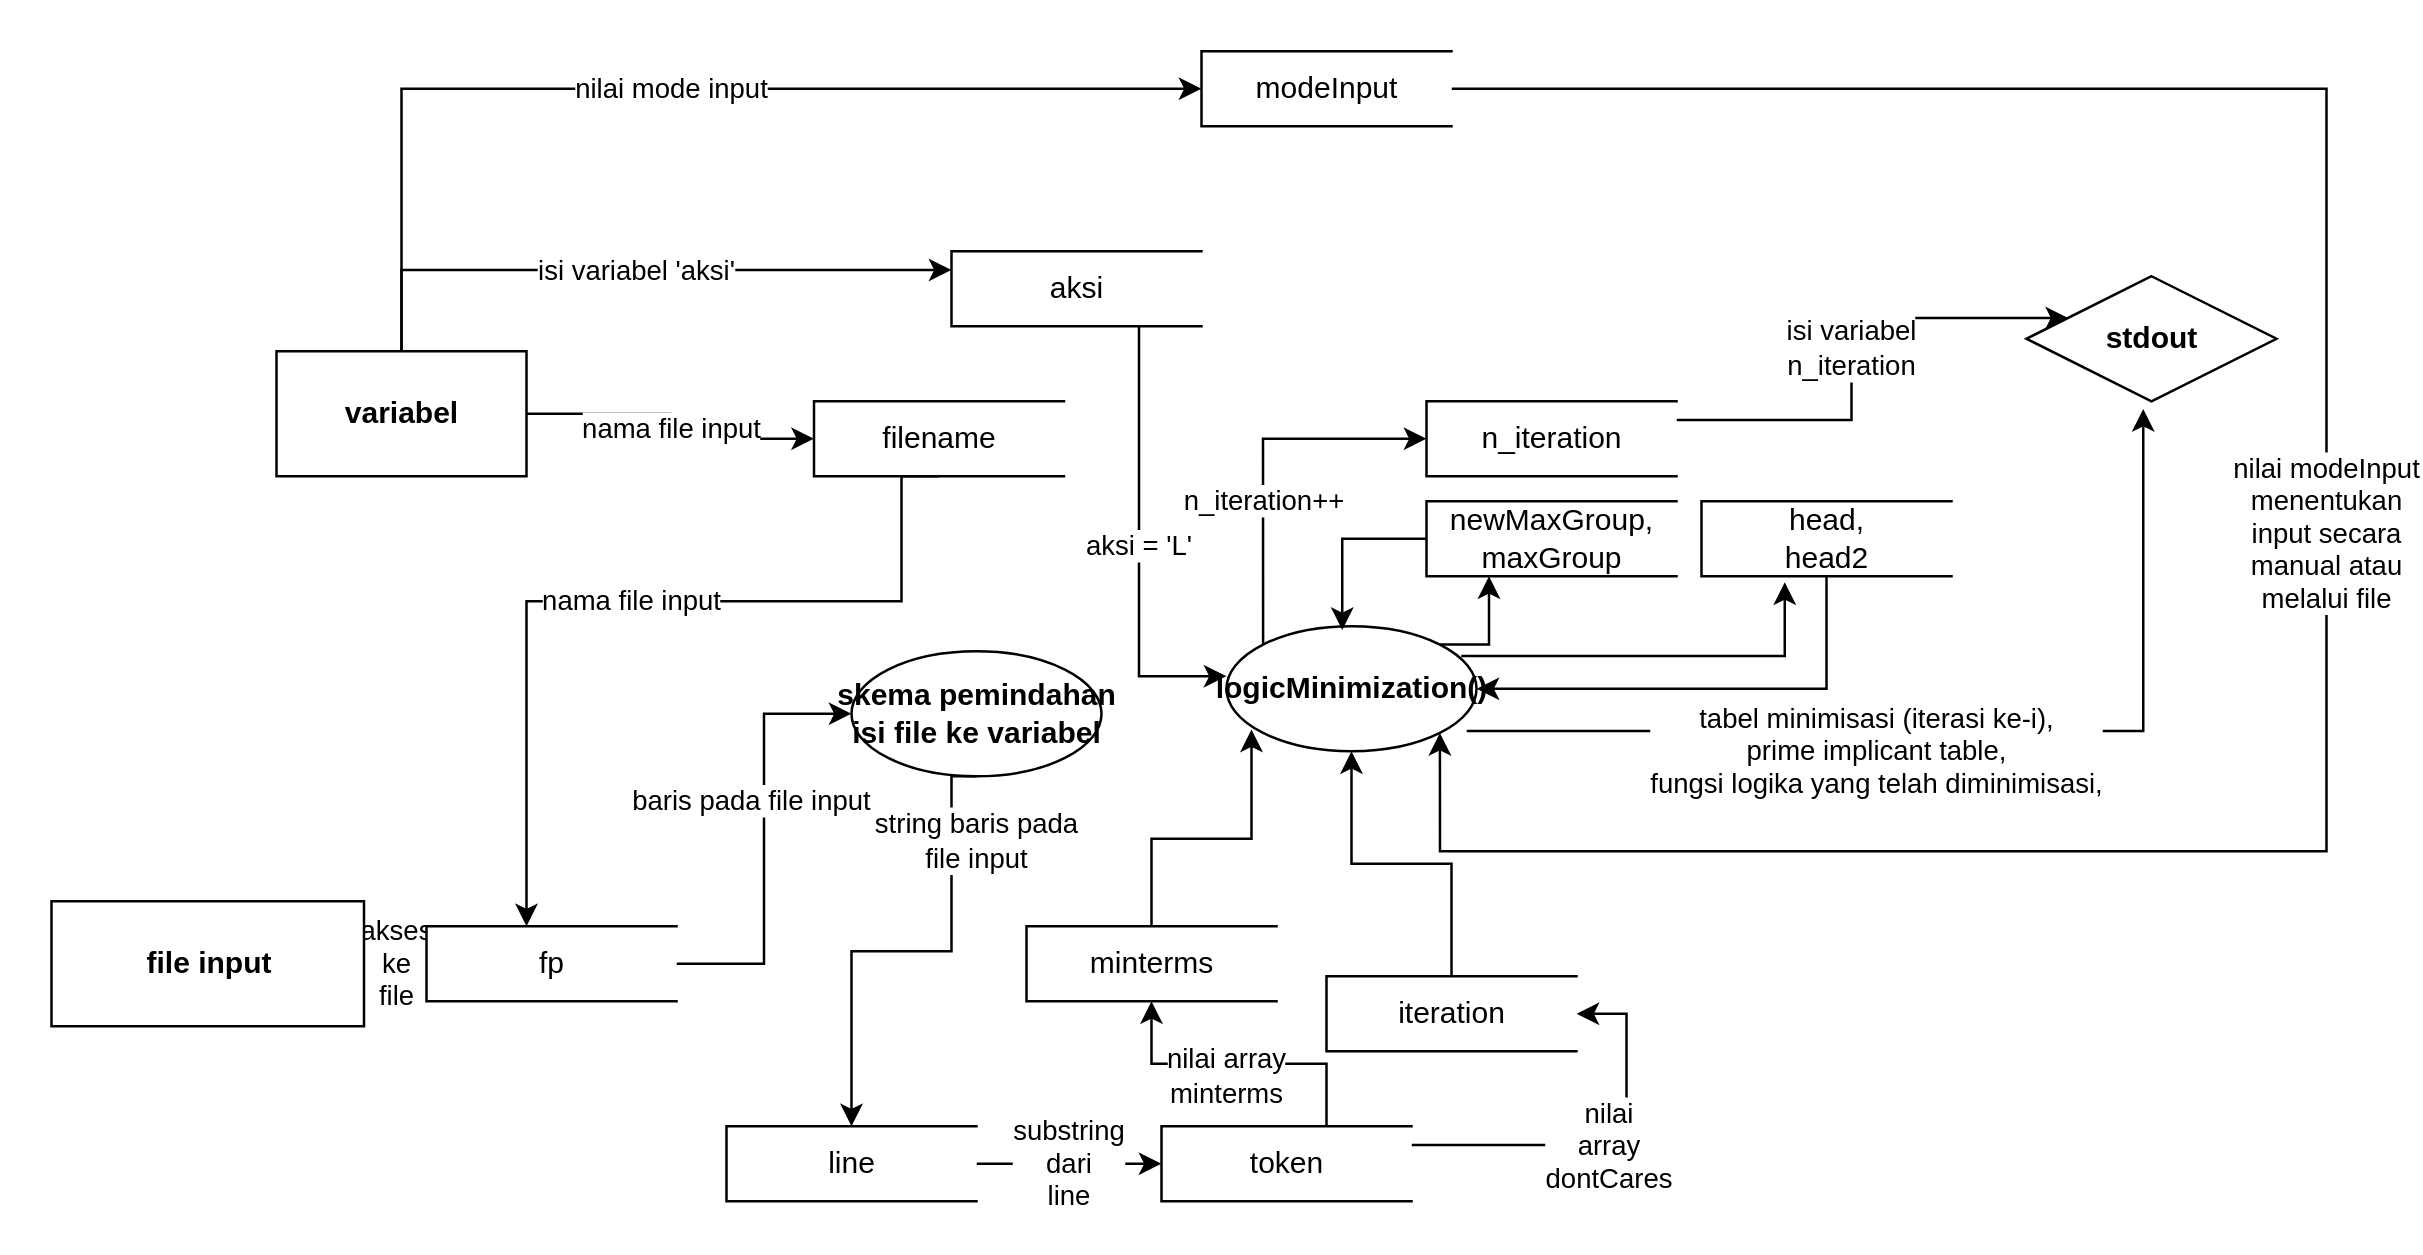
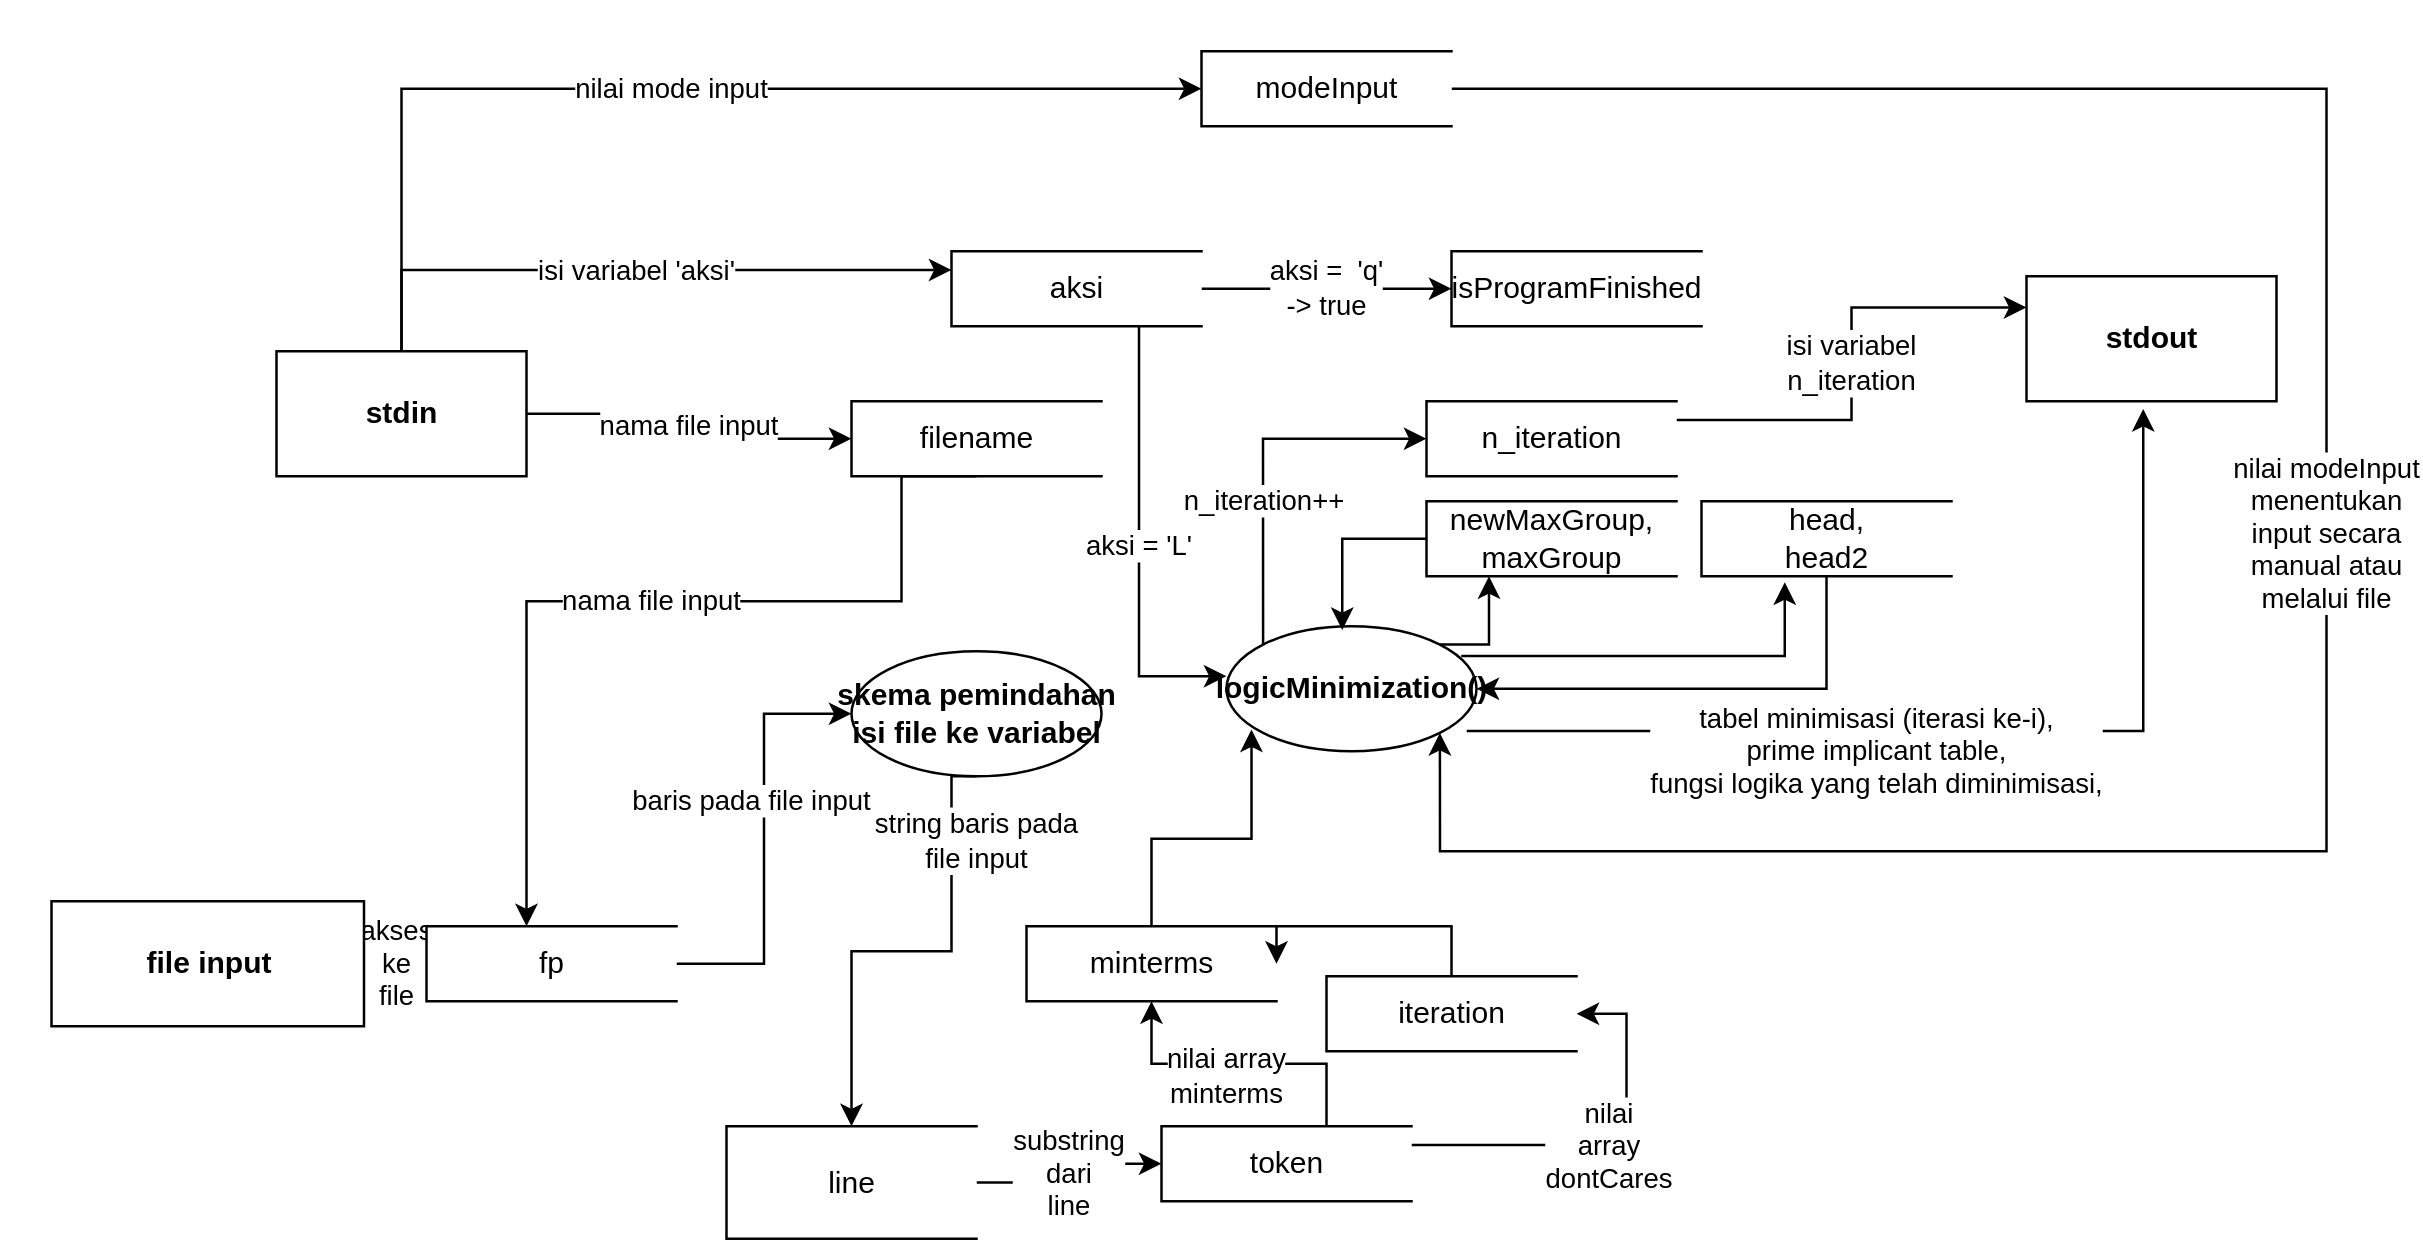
edge "aksi" -> "isProgramFinished": added, label "aksi = 'q' -> true"
node "isProgramFinished": added
node "stdout": shape diamond -> rectangle
node "variabel": label "variabel" -> "stdin"
node "filename": moved (939, 439) -> (976, 439)
edge "iteration" -> "logicMinimization()": now "iteration" -> "minterms"
node "line": size 250x75 -> 250x113
